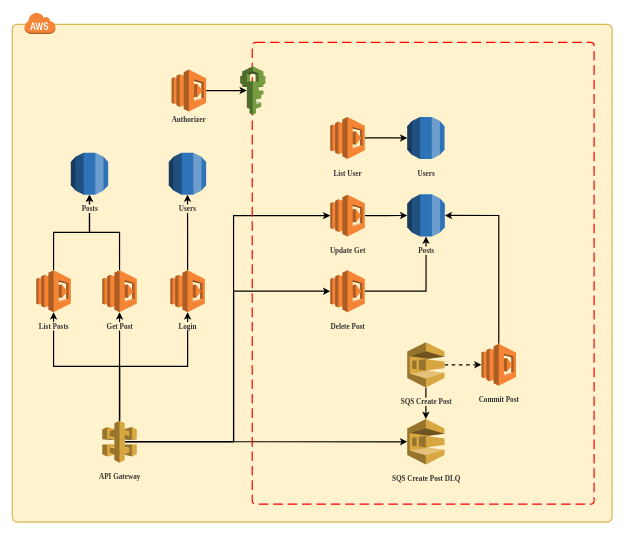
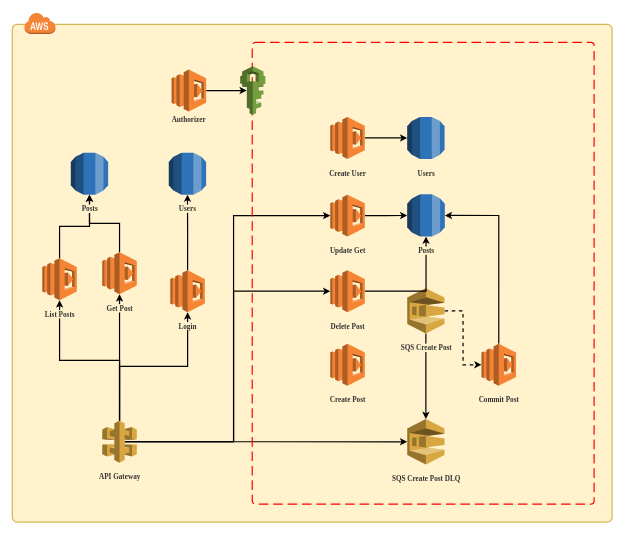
node "List User": label "List User" -> "Create User"
node "List Posts": moved (54, 291) -> (60, 279)
node "Get Post": moved (120, 291) -> (120, 273)
node "Create Post": added
node "SQS Create Post": moved (426, 365) -> (426, 311)
